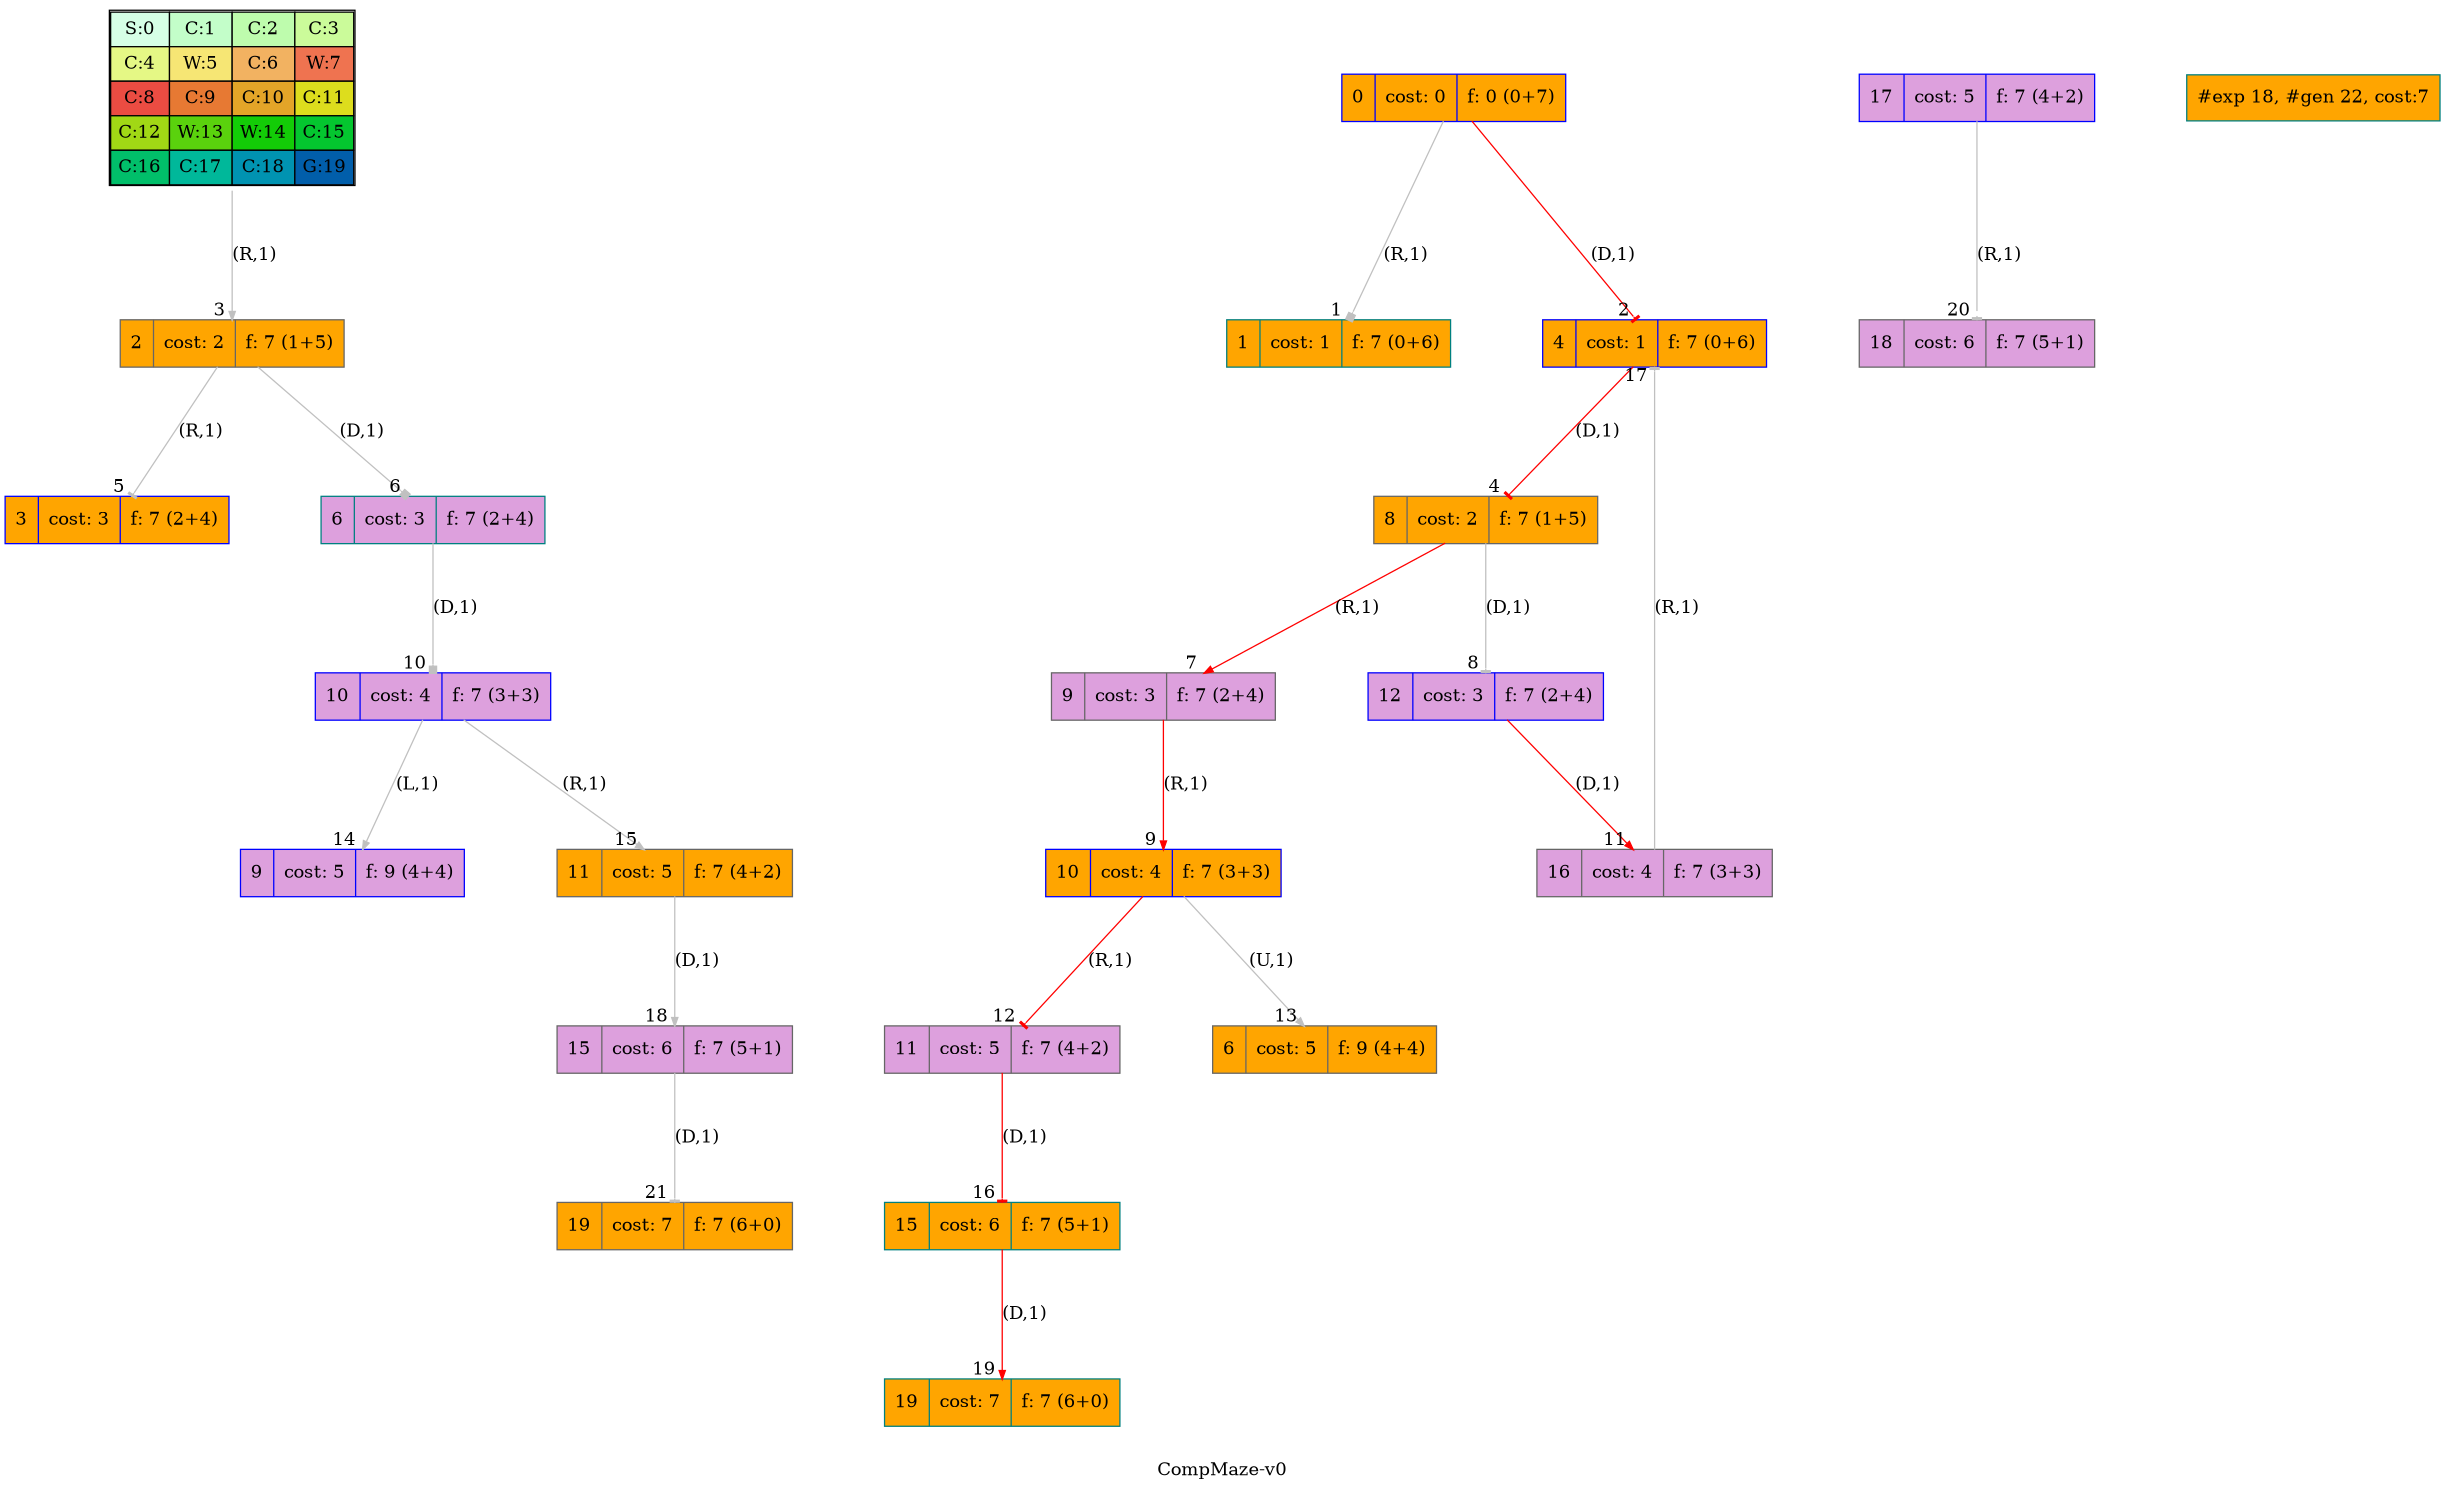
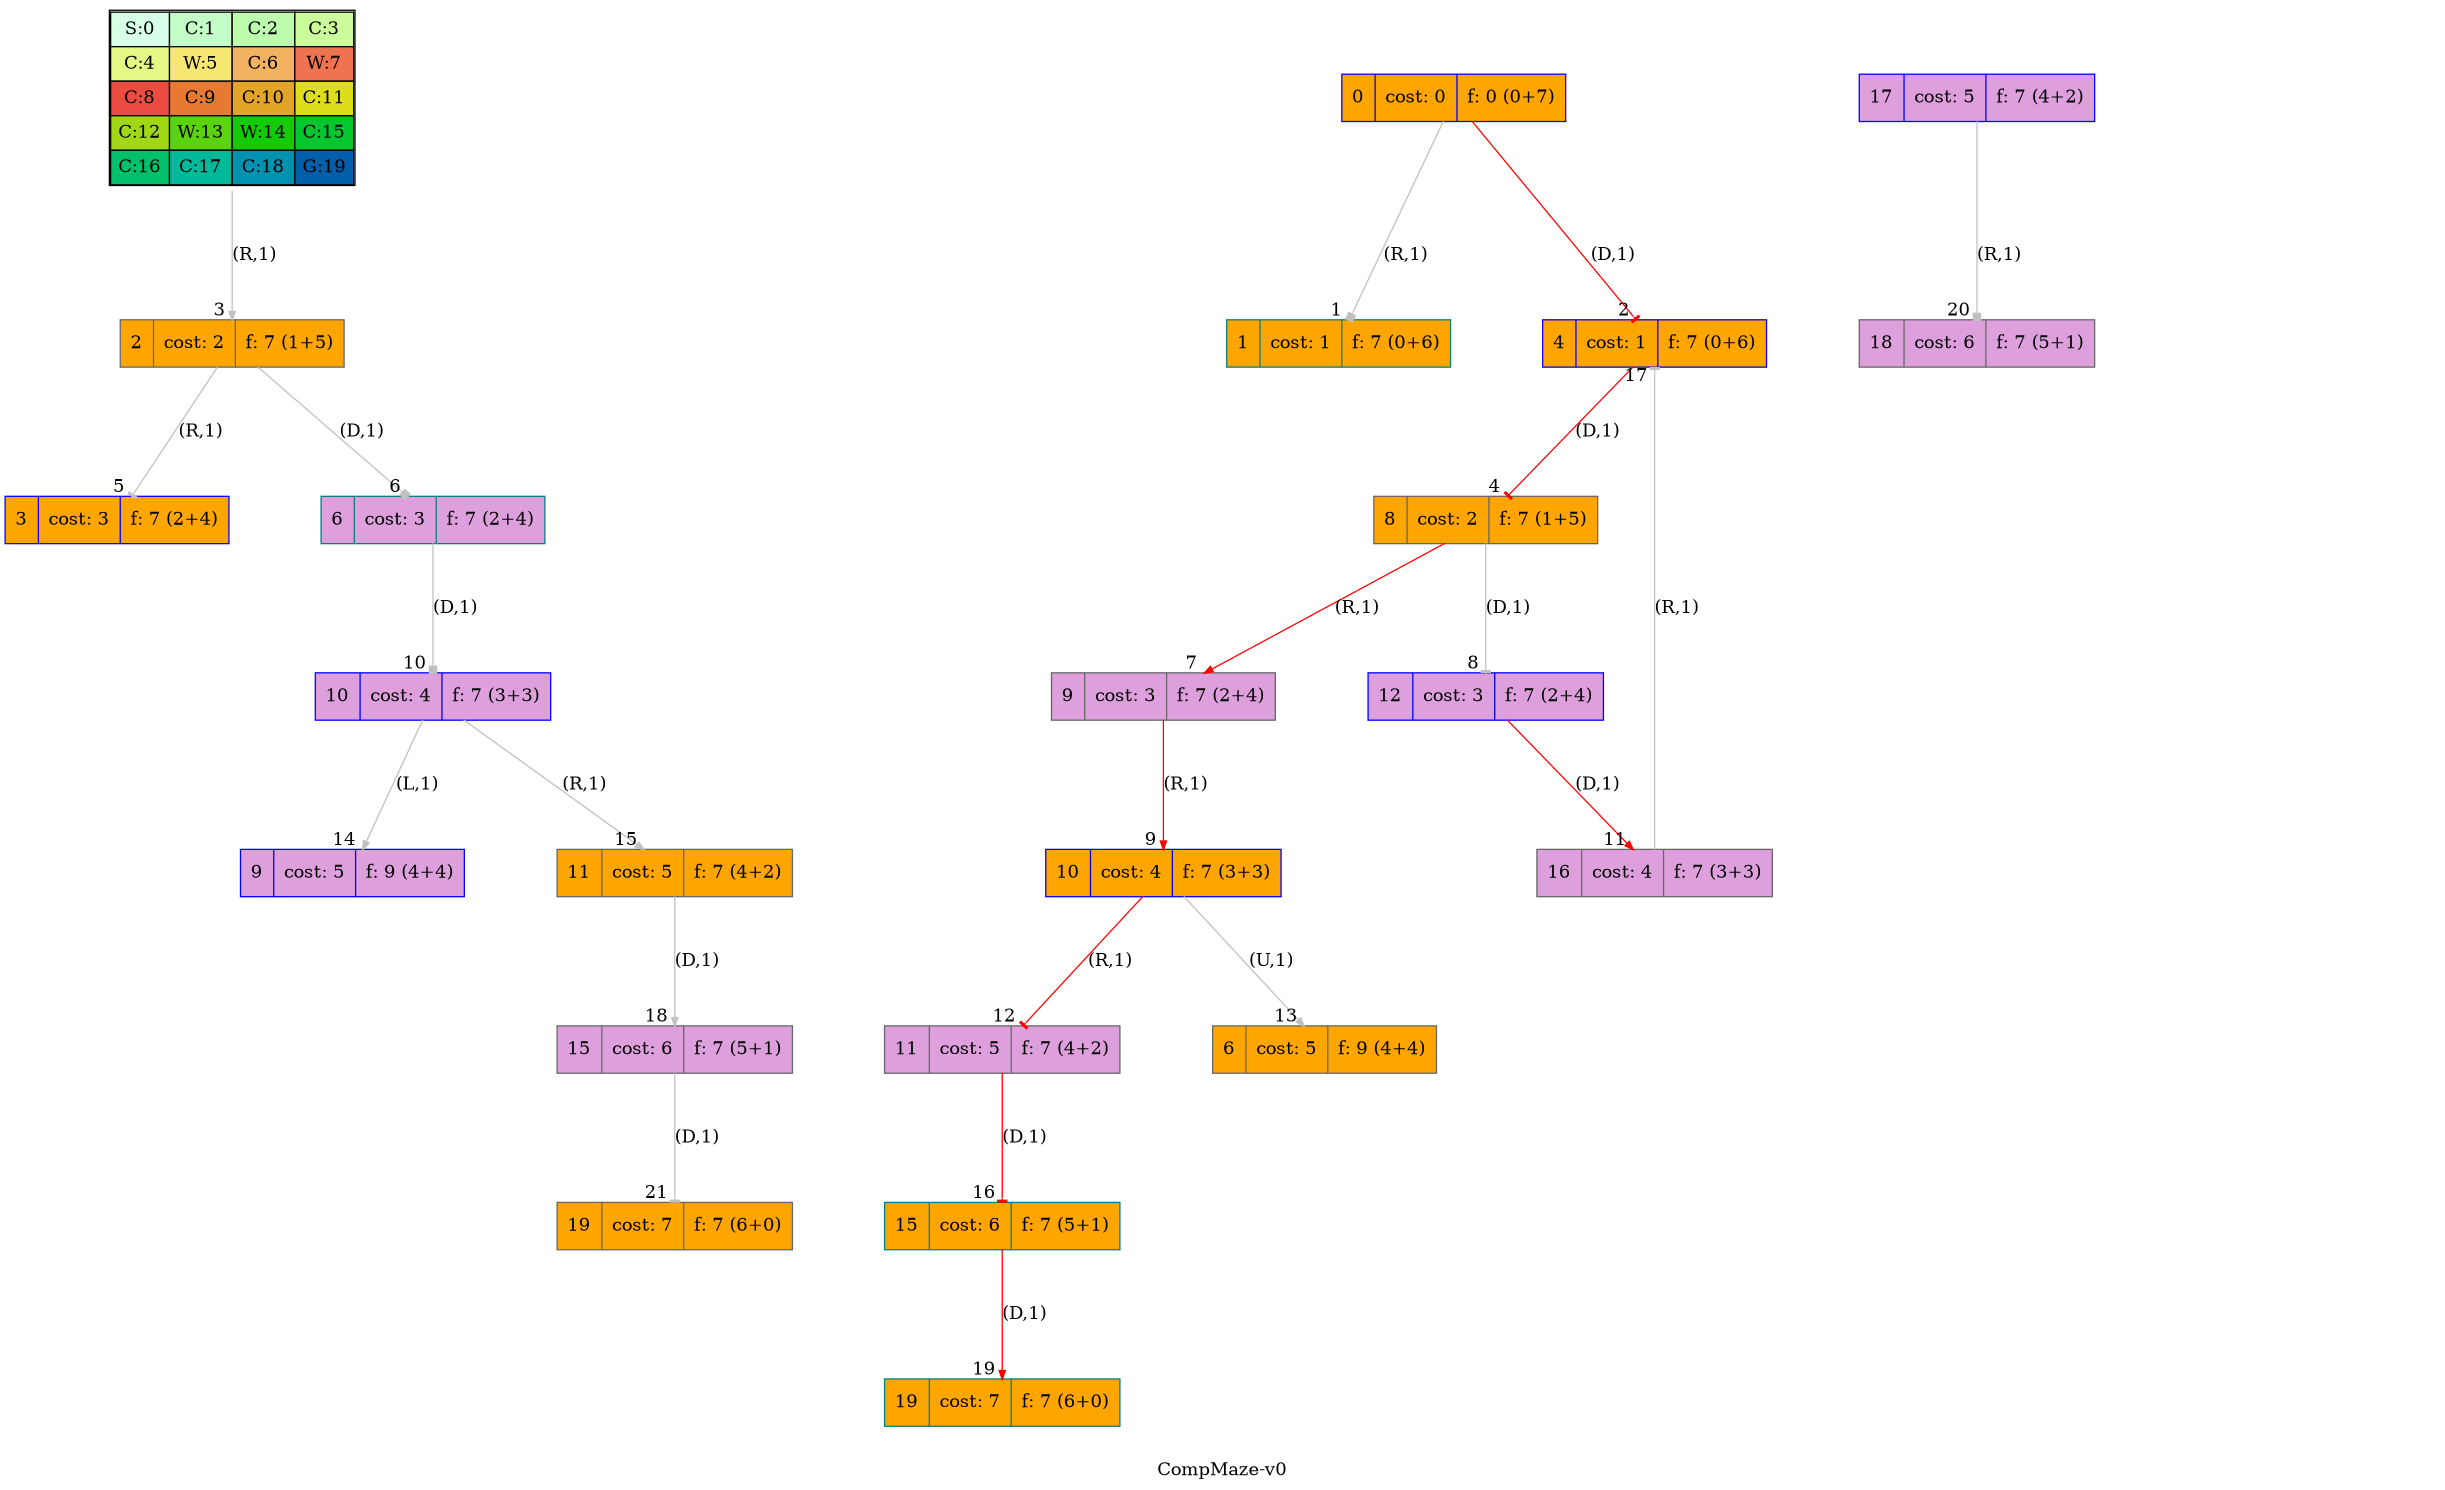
node "#exp 18, #gen 22, cost:7": removed
edge "17" -> "18": arrowhead tee -> box
